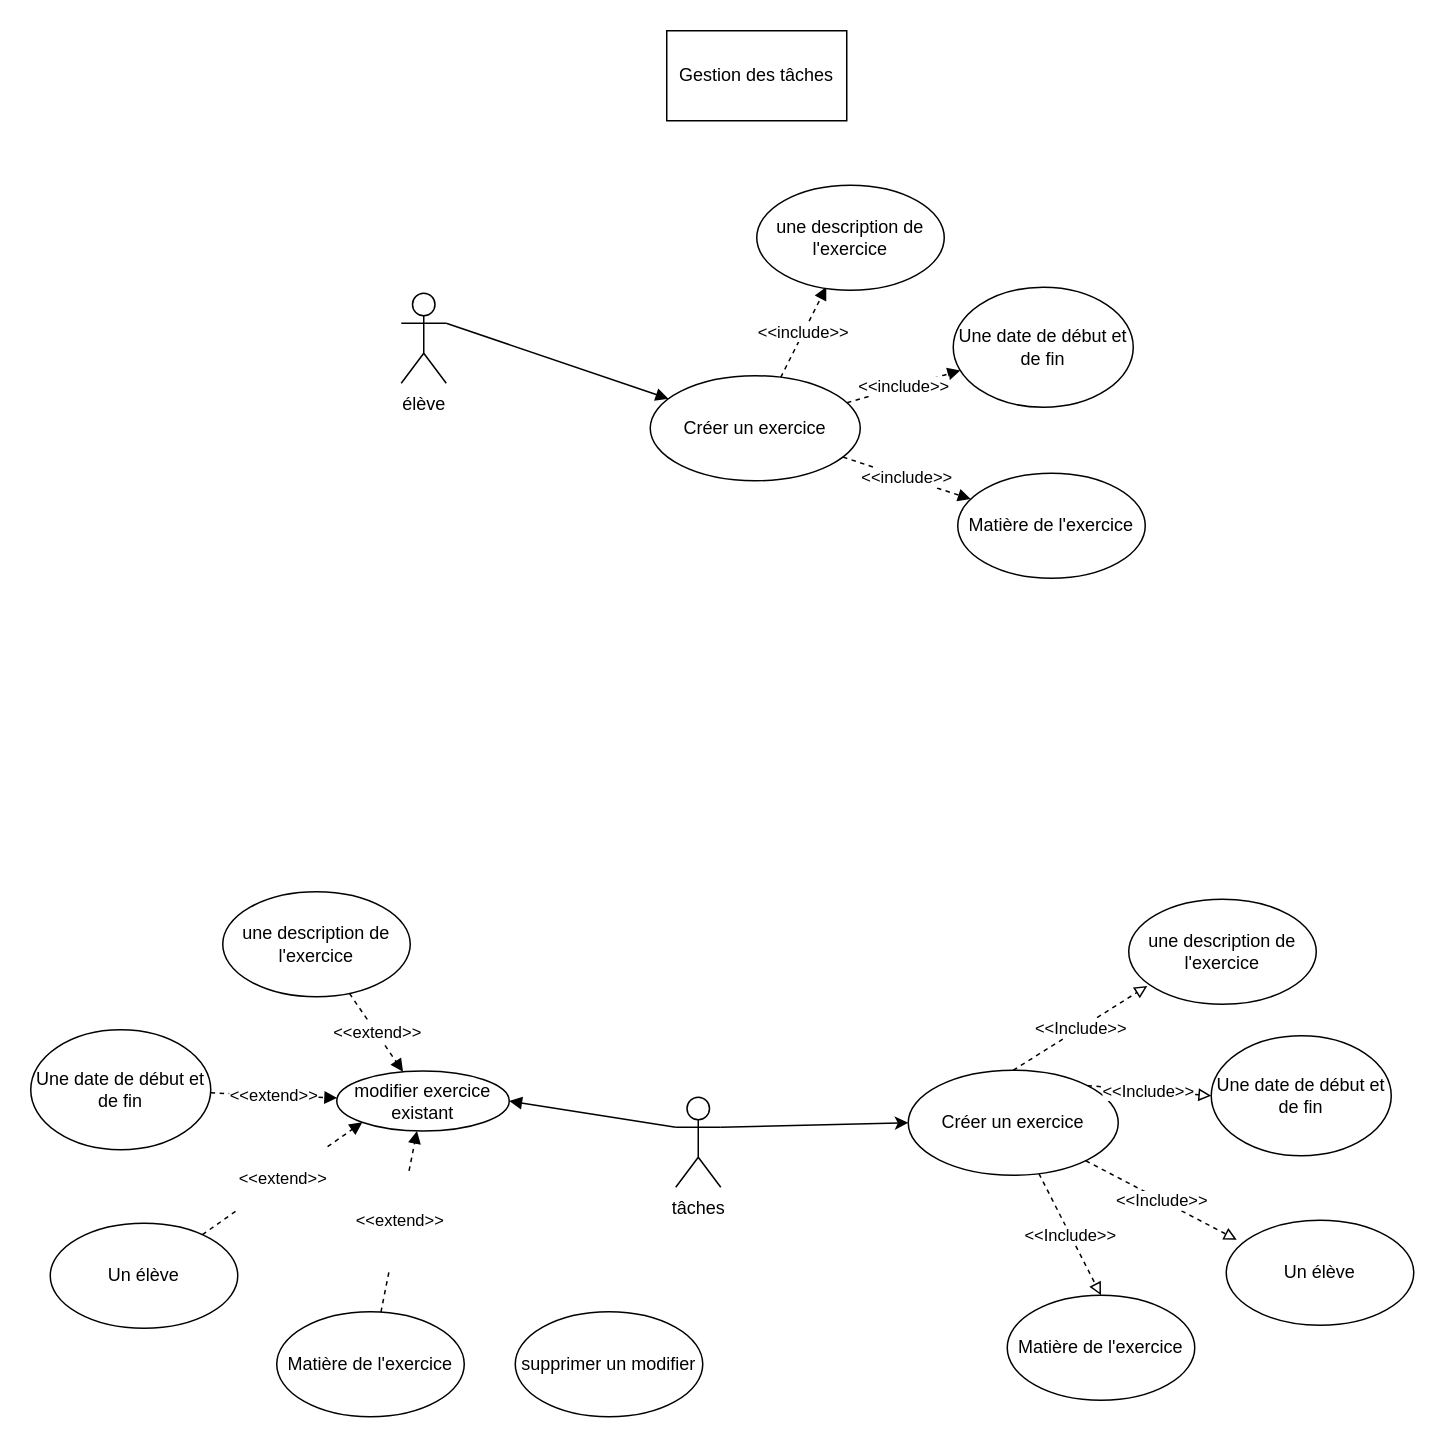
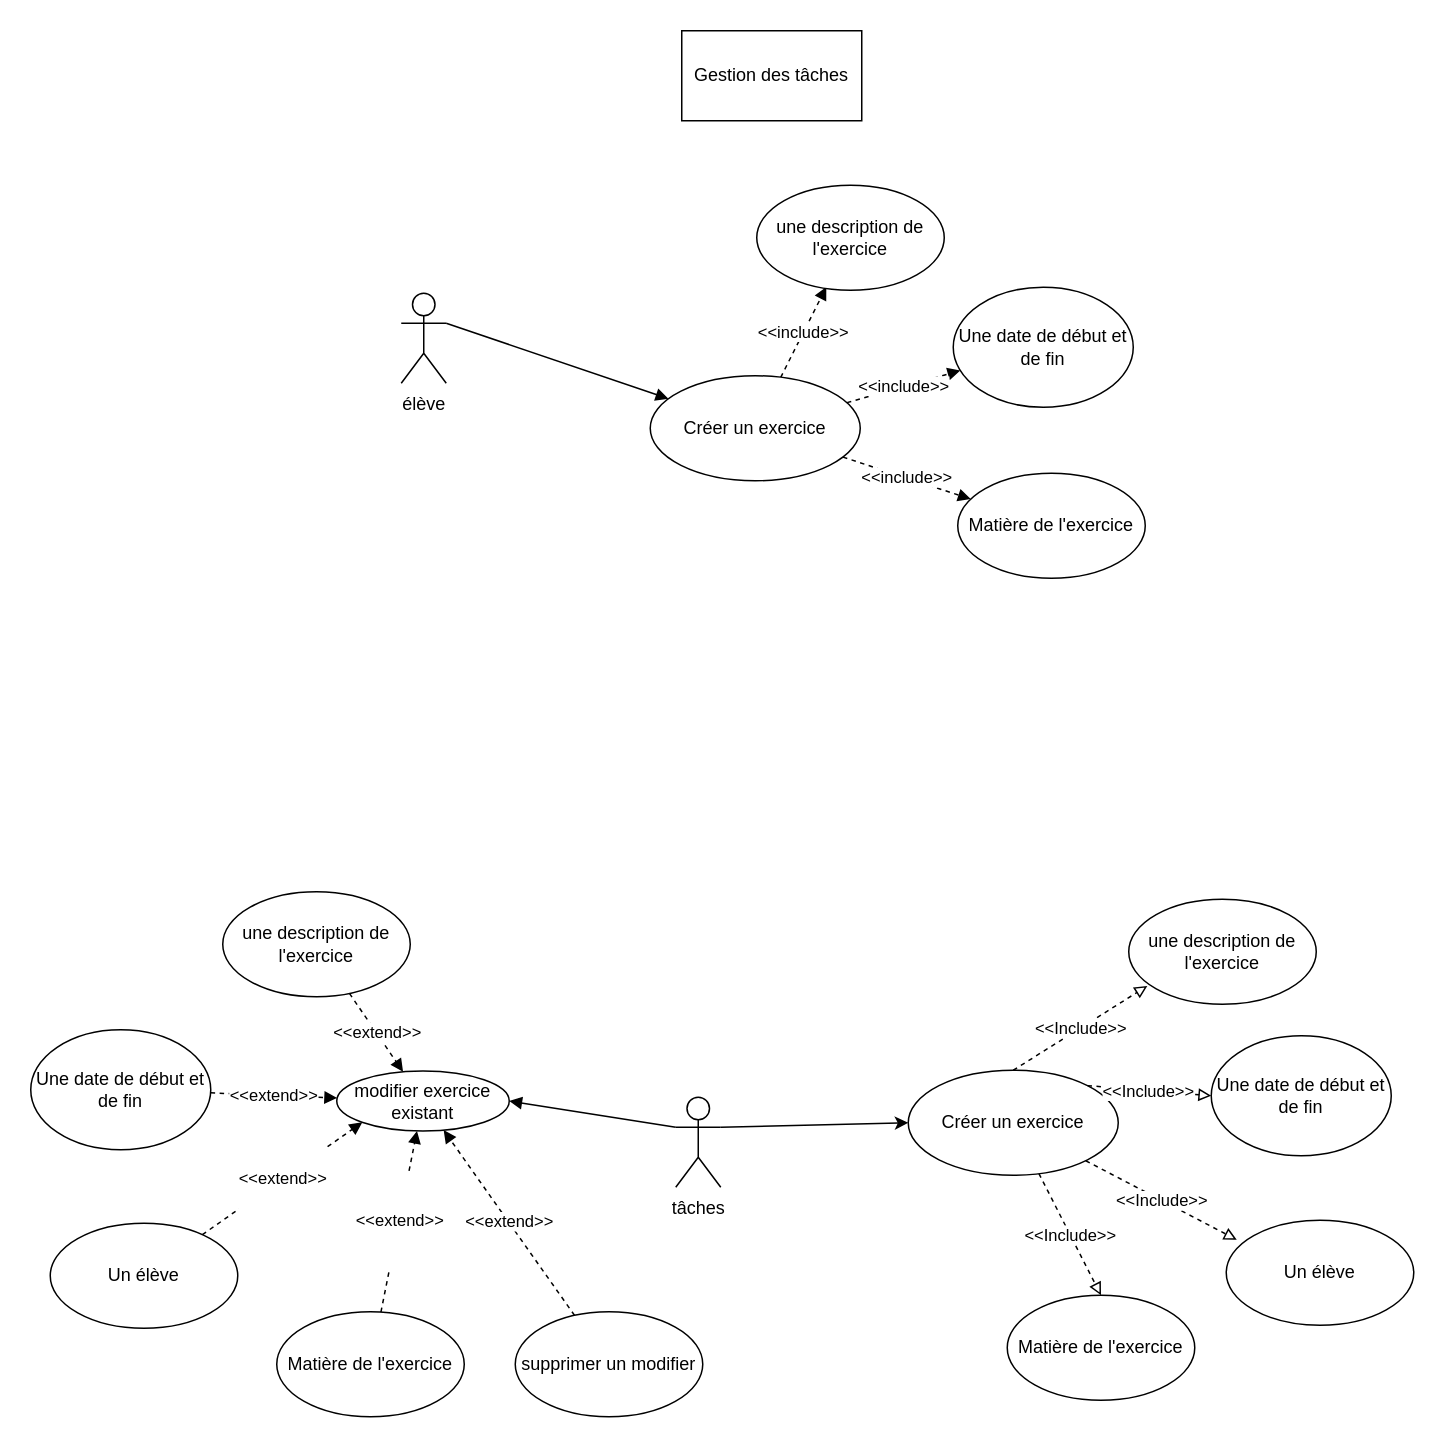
node "Gestion des tâches": moved (757, 76) -> (772, 76)
edge "supprimer un modifier" -> "modifier exercice existant": added, label "<<extend>>"
